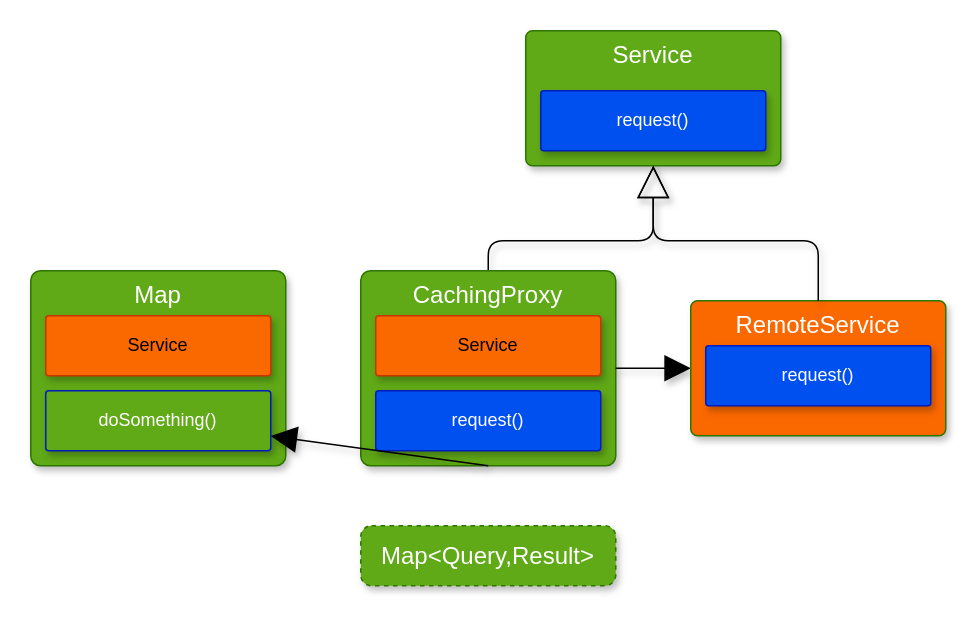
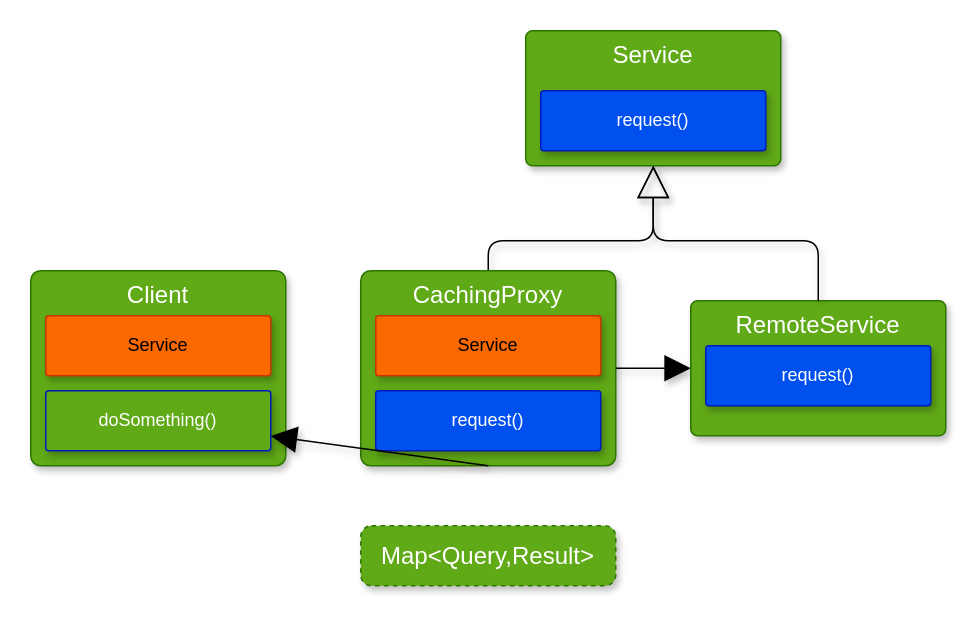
node "Map": label "Map" -> "Client"
node "RemoteService": fillcolor #fa6800 -> #60a917
